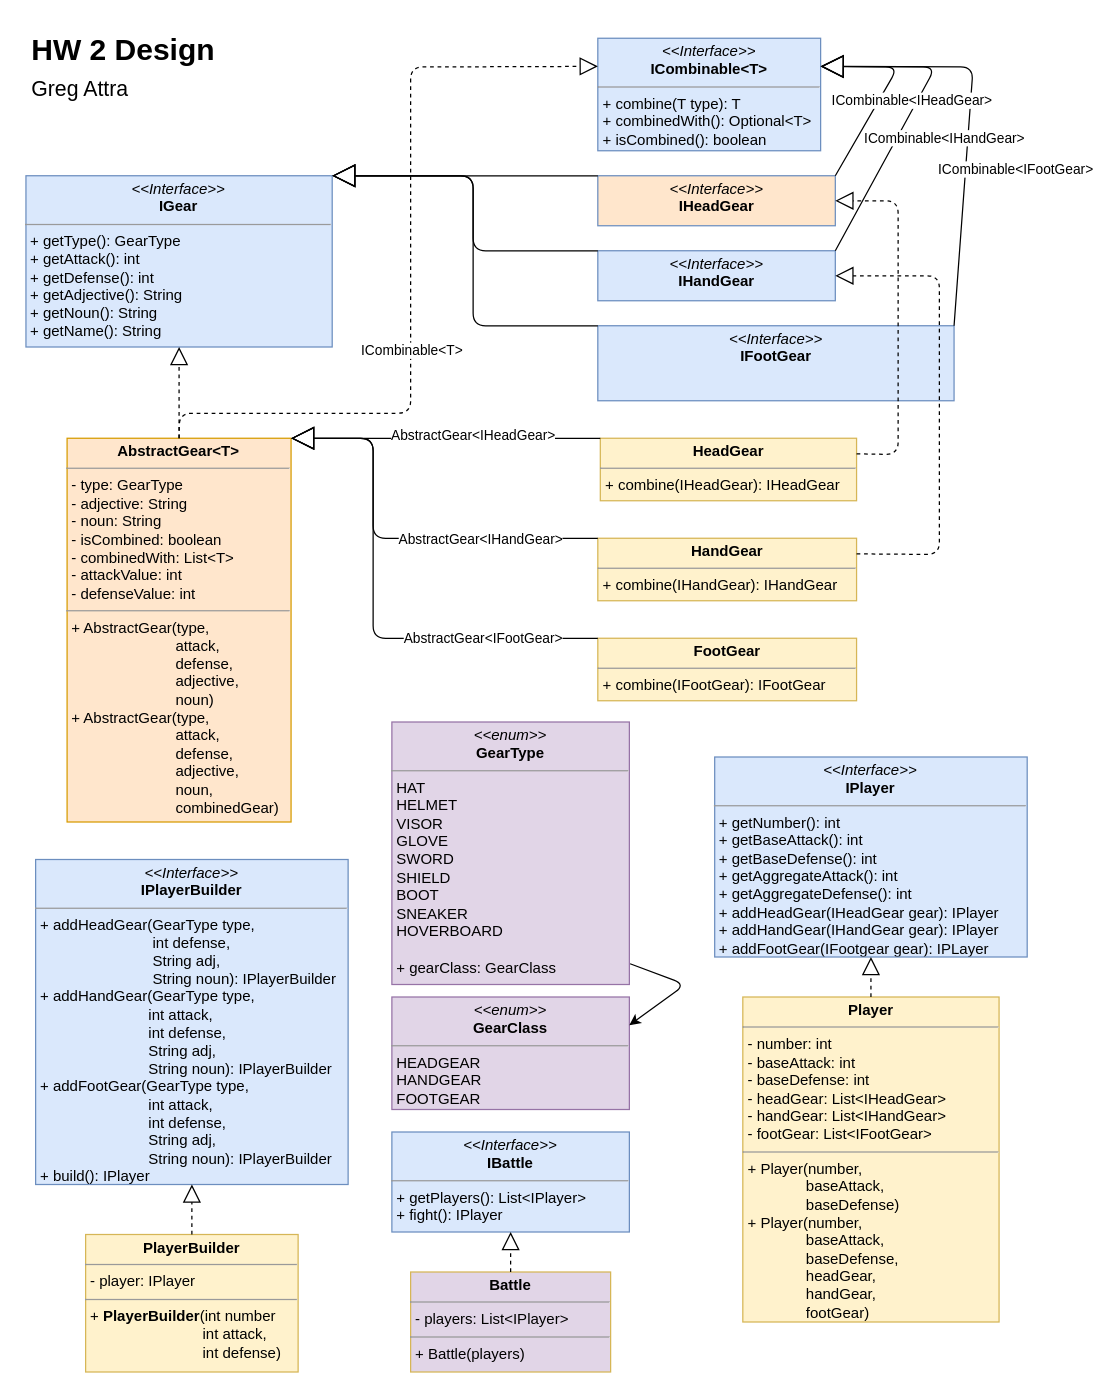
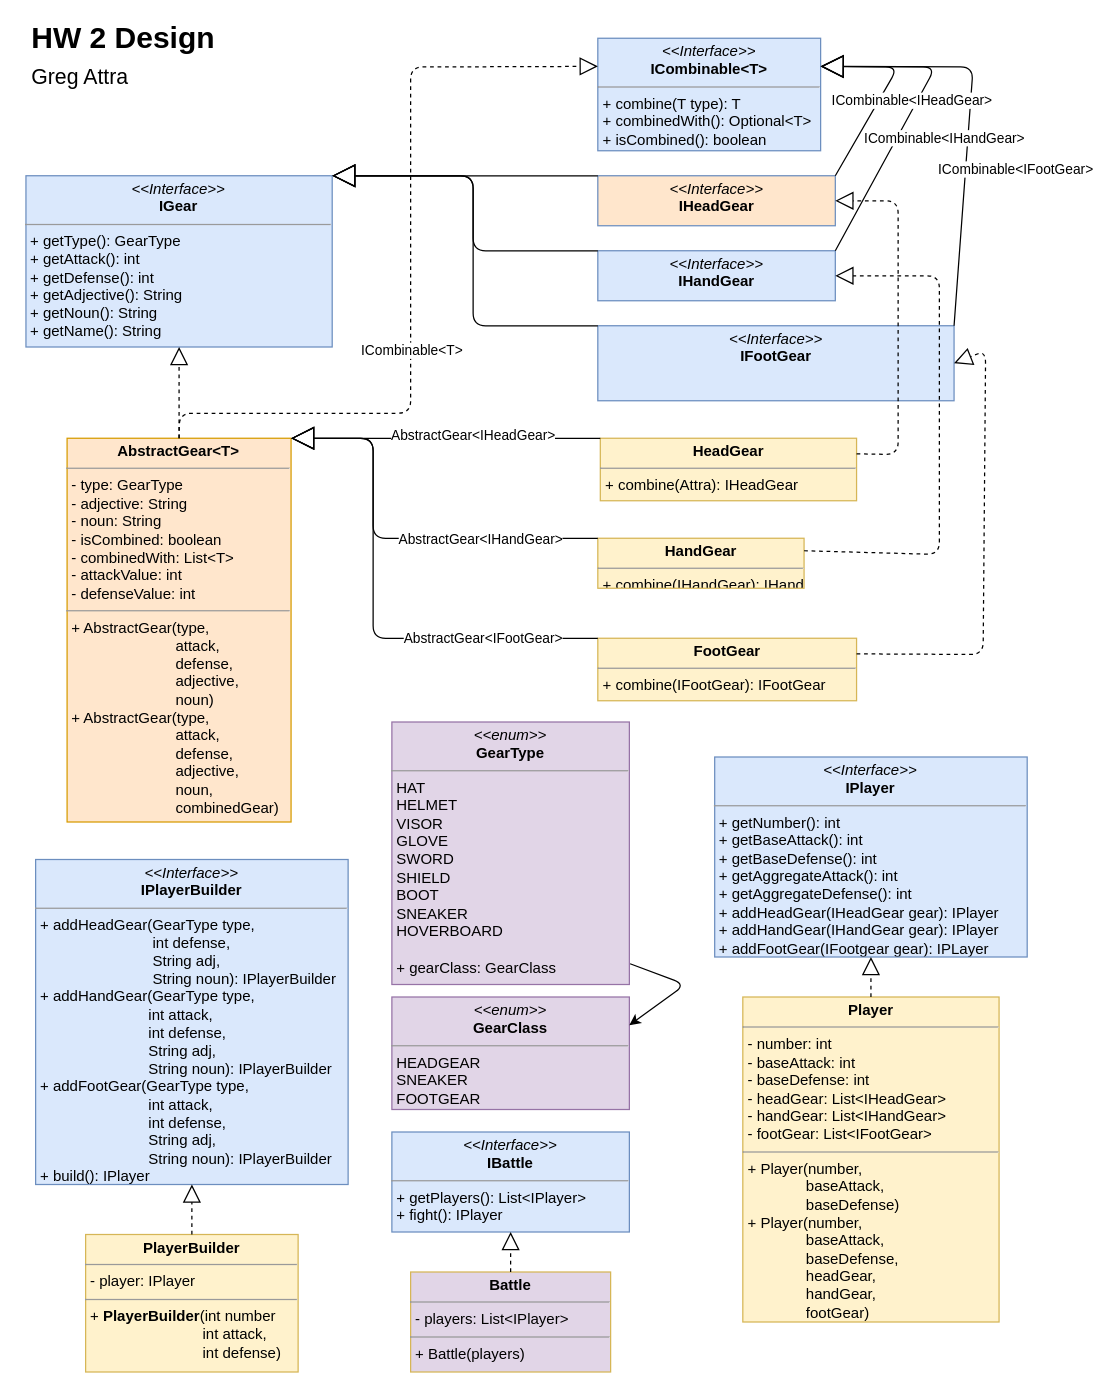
node "HW 2 Design Greg Attra": moved (145, 101) -> (145, 88)
node "HeadGear + combine(IHeadGear): IHeadGear": label "HeadGear + combine(IHeadGear): IHeadGear" -> "HeadGear + combine(Attra): IHeadGear"
edge "FootGear + combine(IFootGear): IFootGear" -> "<<Interface>> IFootGear": added
node "HandGear + combine(IHandGear): IHandGear": size 259x63 -> 206x50
node "<<enum>> GearClass HEADGEAR HANDGEAR FOOTGEAR": label "<<enum>> GearClass HEADGEAR HANDGEAR FOOTGEAR" -> "<<enum>> GearClass HEADGEAR SNEAKER FOOTGEAR"
